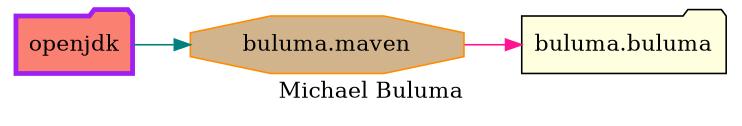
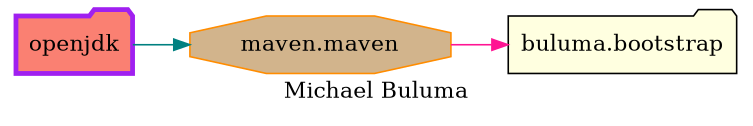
node "buluma.maven": label "buluma.maven" -> "maven.maven"
node "buluma.buluma": label "buluma.buluma" -> "buluma.bootstrap"
